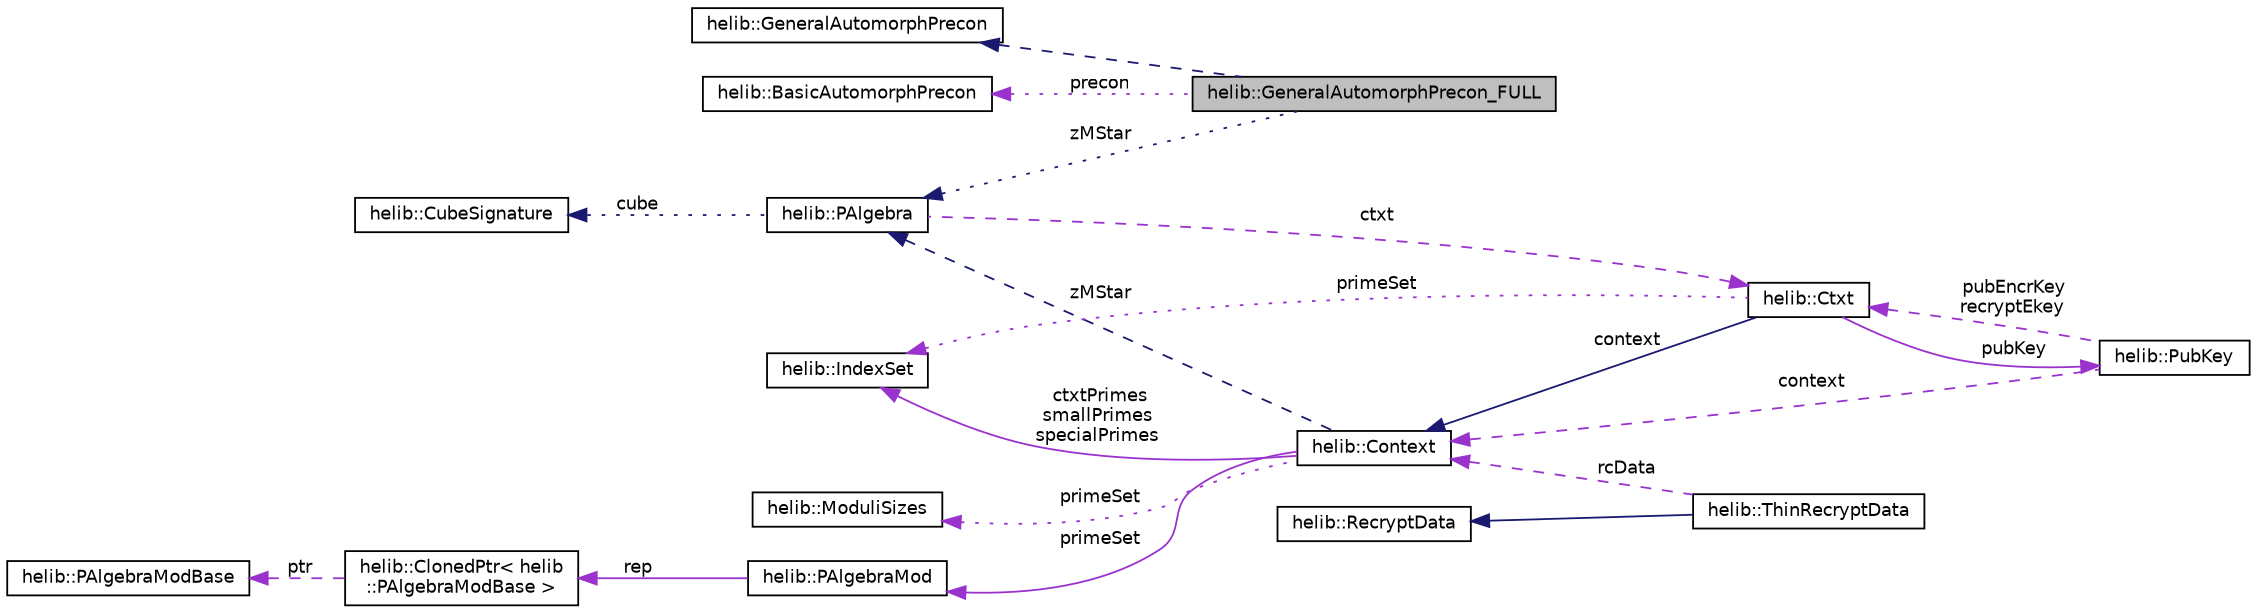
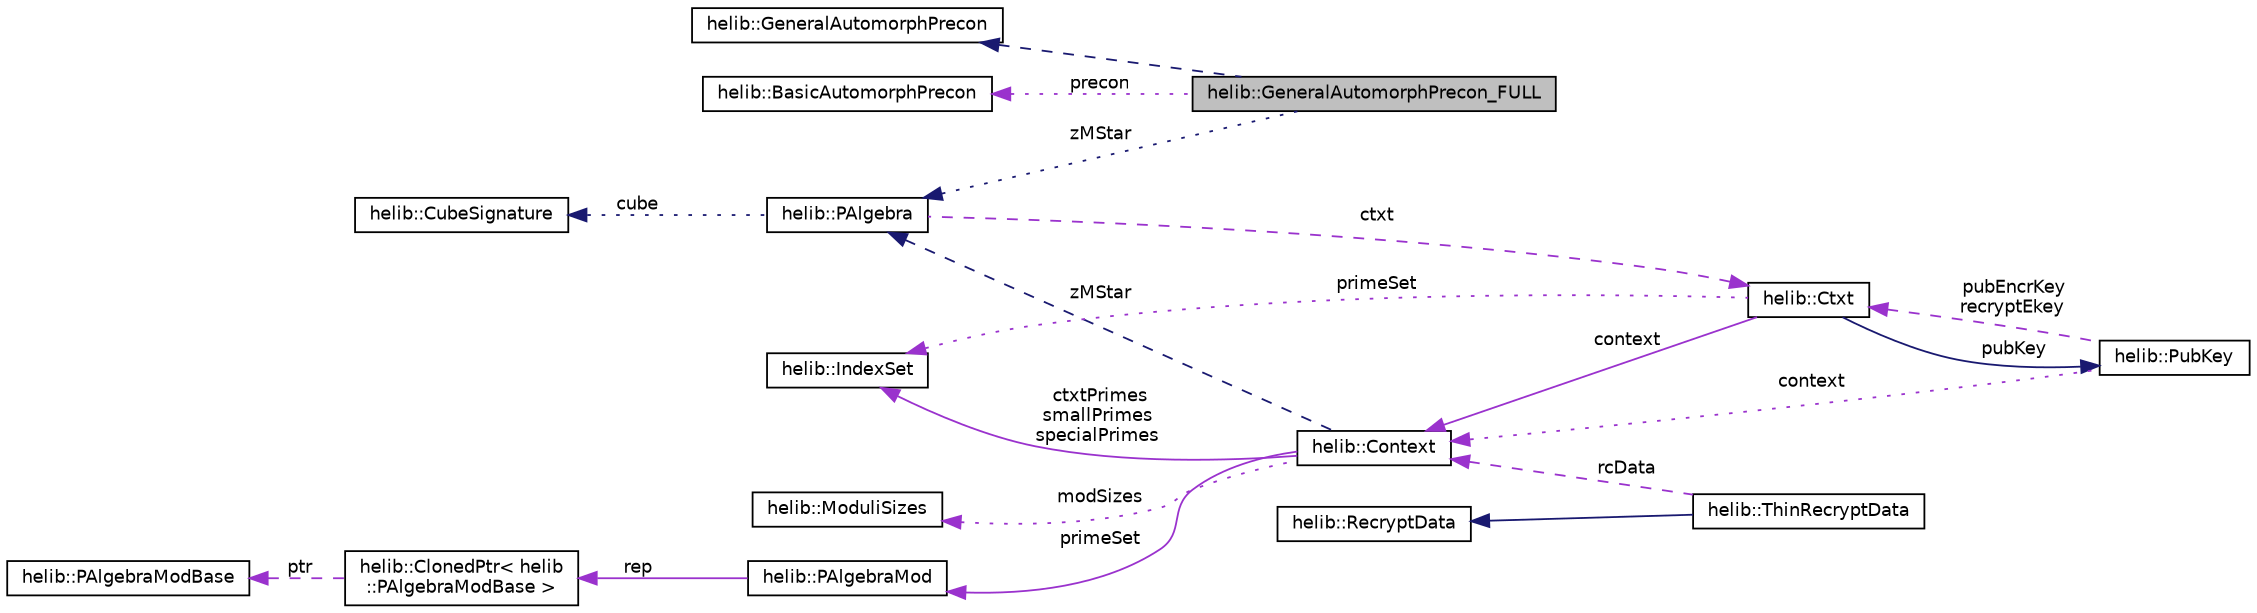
edge "helib::Ctxt" -> "helib::PubKey": color darkorchid3 -> midnightblue
edge "helib::Ctxt" -> "helib::Context": color midnightblue -> darkorchid3
edge "helib::PubKey" -> "helib::Context": style dashed -> dotted
edge "helib::Context" -> "helib::ModuliSizes": label " primeSet" -> " modSizes"
